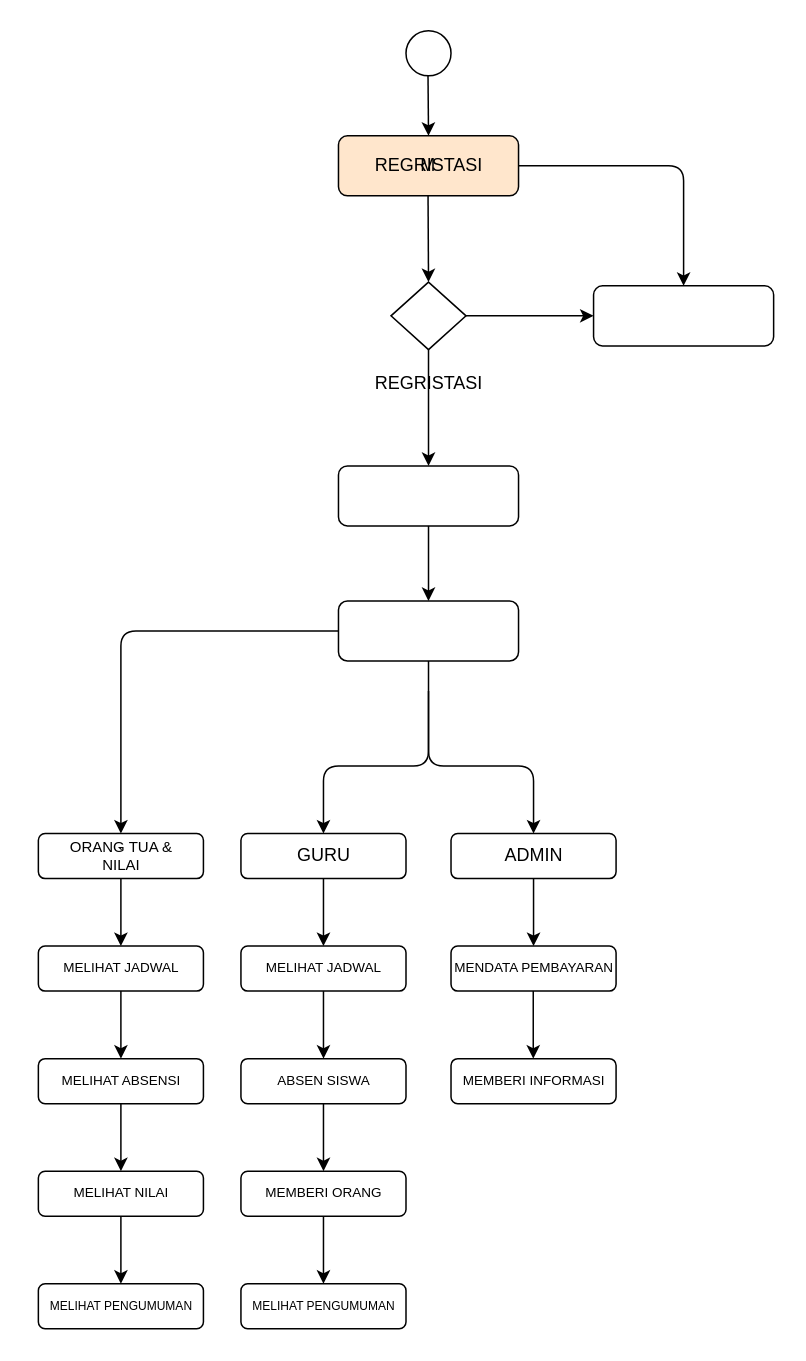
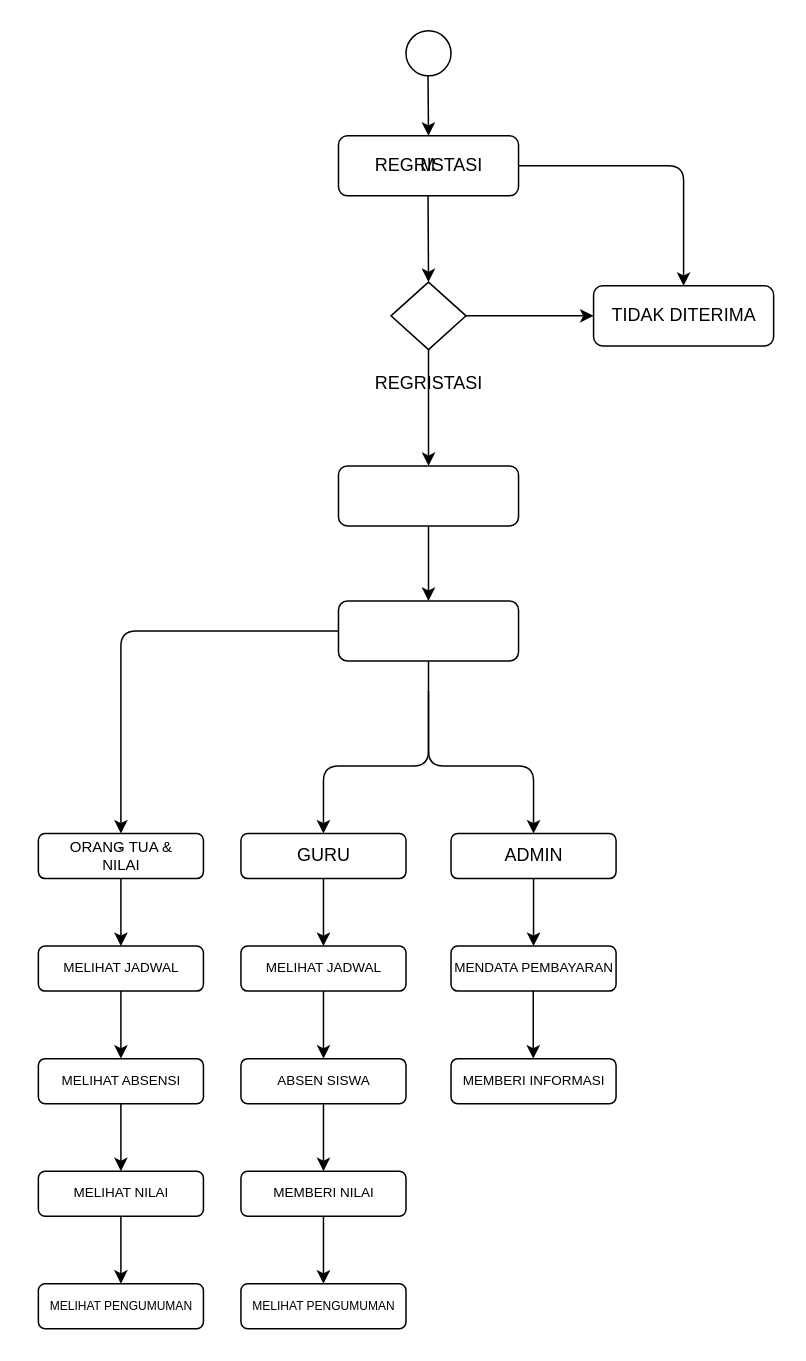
node "M": fillcolor #ffe6cc -> #ffffff
node "TIDAK DITERIMA": added
node "MEMBERI ORANG": label "MEMBERI ORANG" -> "MEMBERI NILAI"
